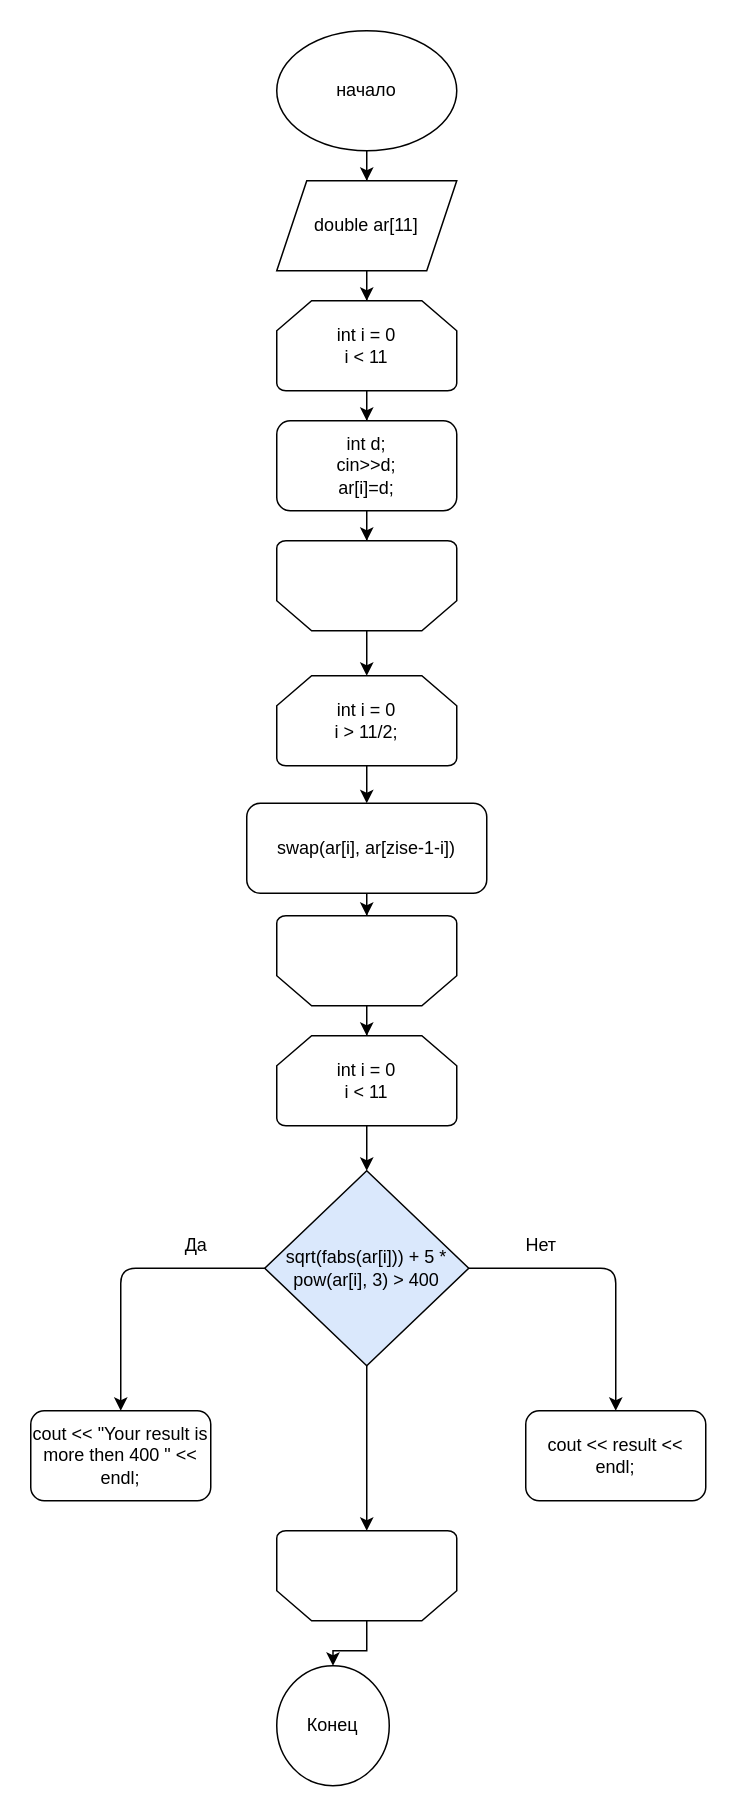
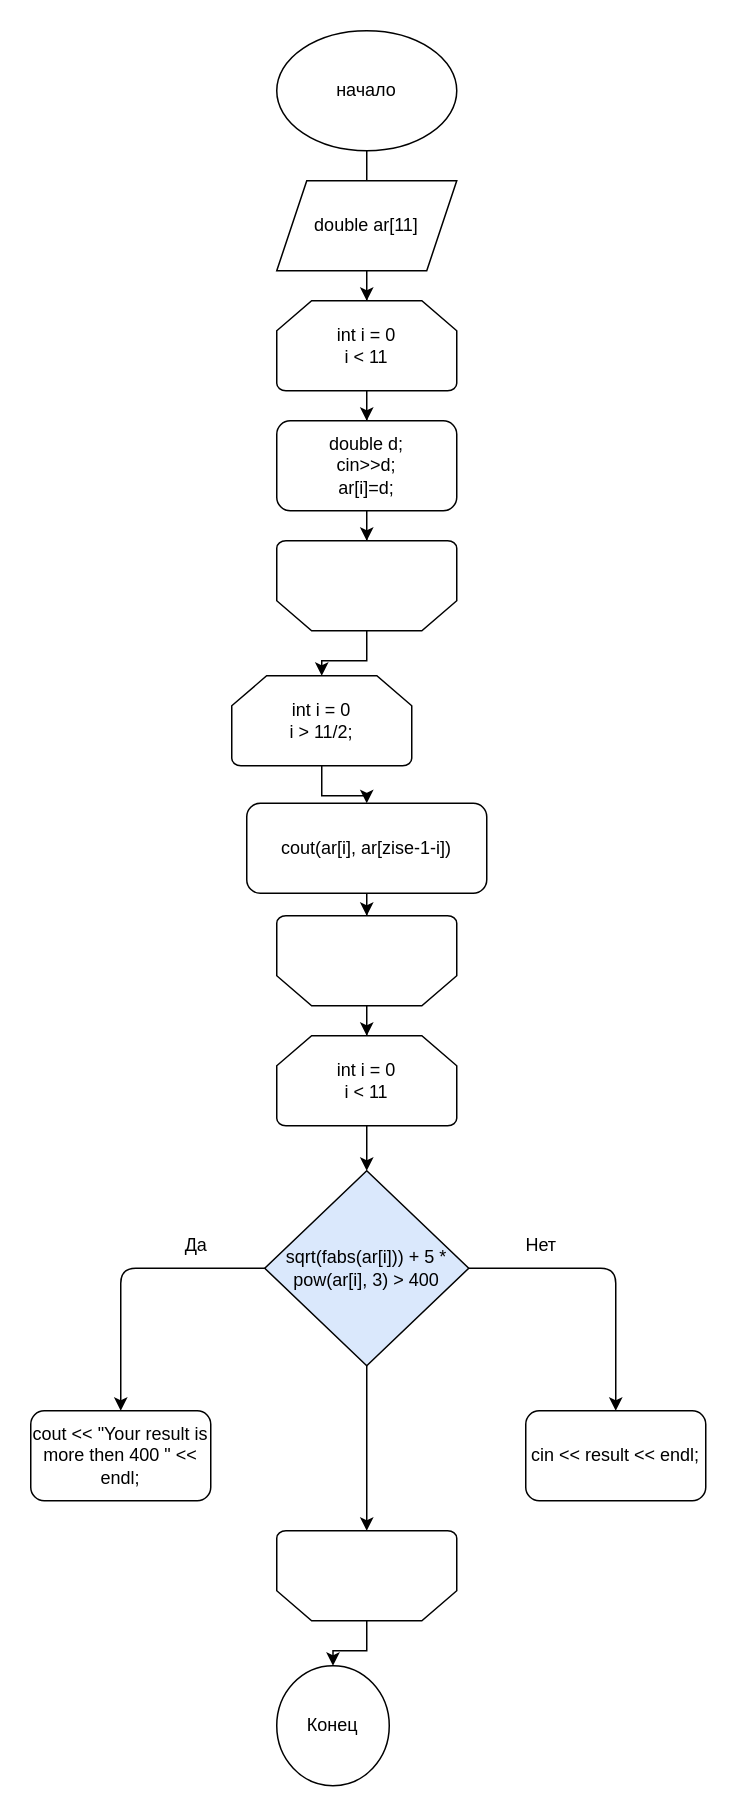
edge "начало" -> "double ar[11]": arrowhead classic -> none
node "int d; cin>>d; ar[i]=d;": label "int d; cin>>d; ar[i]=d;" -> "double d; cin>>d; ar[i]=d;"
node "int i = 0 i > 11/2;": moved (367, 721) -> (322, 721)
node "swap(ar[i], ar[zise-1-i])": label "swap(ar[i], ar[zise-1-i])" -> "cout(ar[i], ar[zise-1-i])"
node "cout << result << endl;": label "cout << result << endl;" -> "cin << result << endl;"
